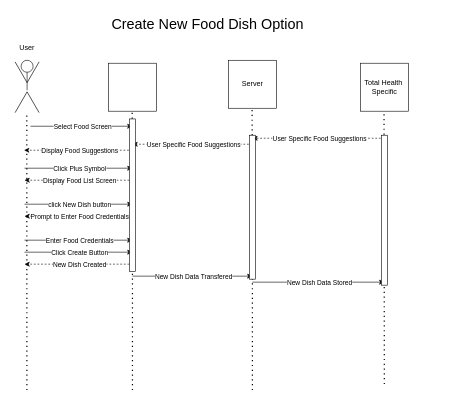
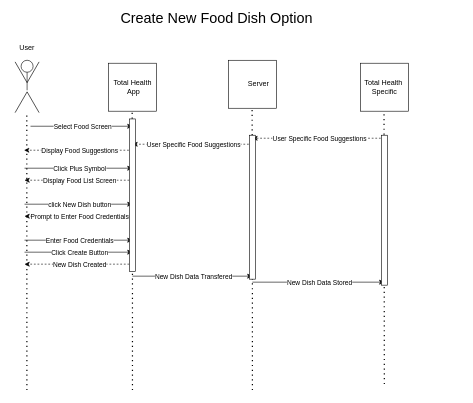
node "Create New Food Dish Option": moved (207, 24) -> (216, 18)
node "Server": moved (252, 84) -> (258, 84)
node "Total Health App": added
